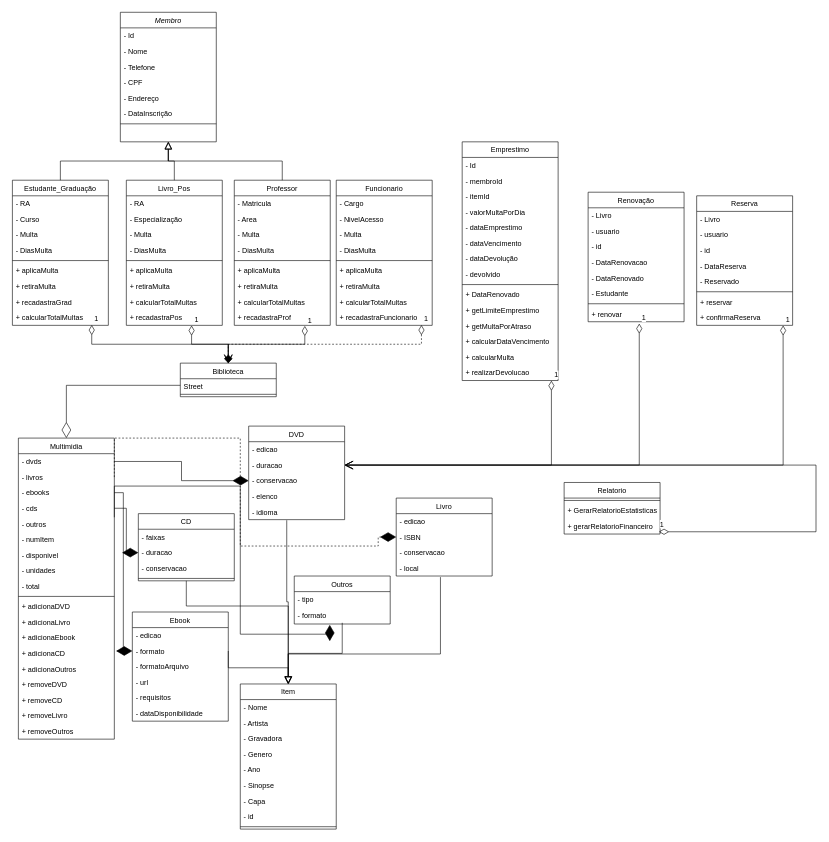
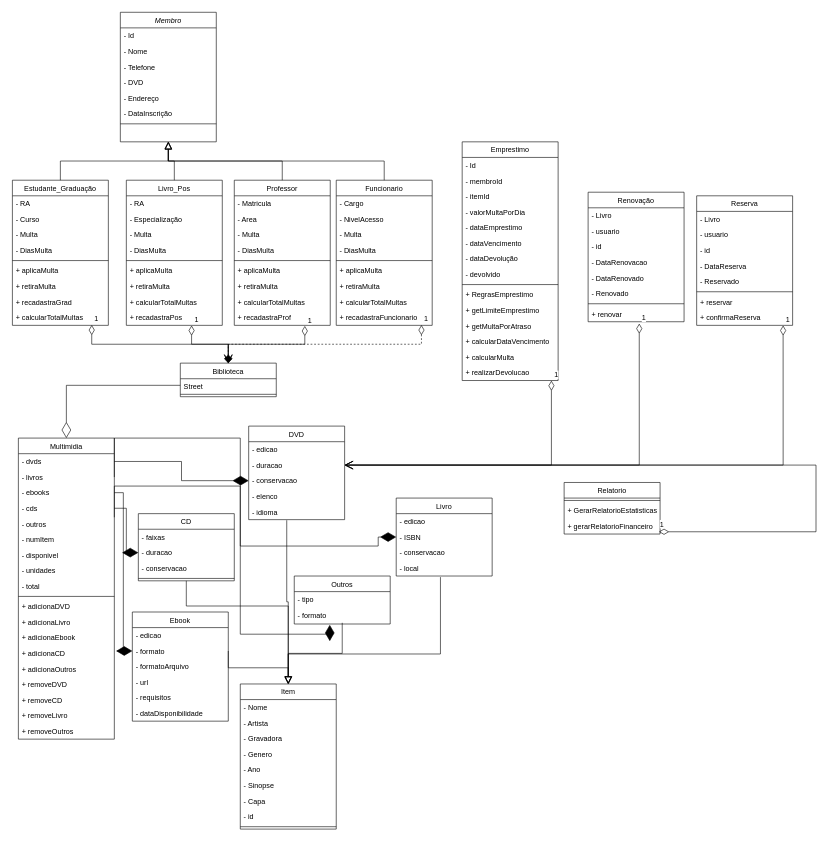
node "- CPF": label "- CPF" -> "- DVD"
edge "Funcionario" -> "Membro": added
node "- Estudante": label "- Estudante" -> "- Renovado"
node "+ DataRenovado": label "+ DataRenovado" -> "+ RegrasEmprestimo"
edge "- livros" -> "- ISBN": style dashed -> solid
